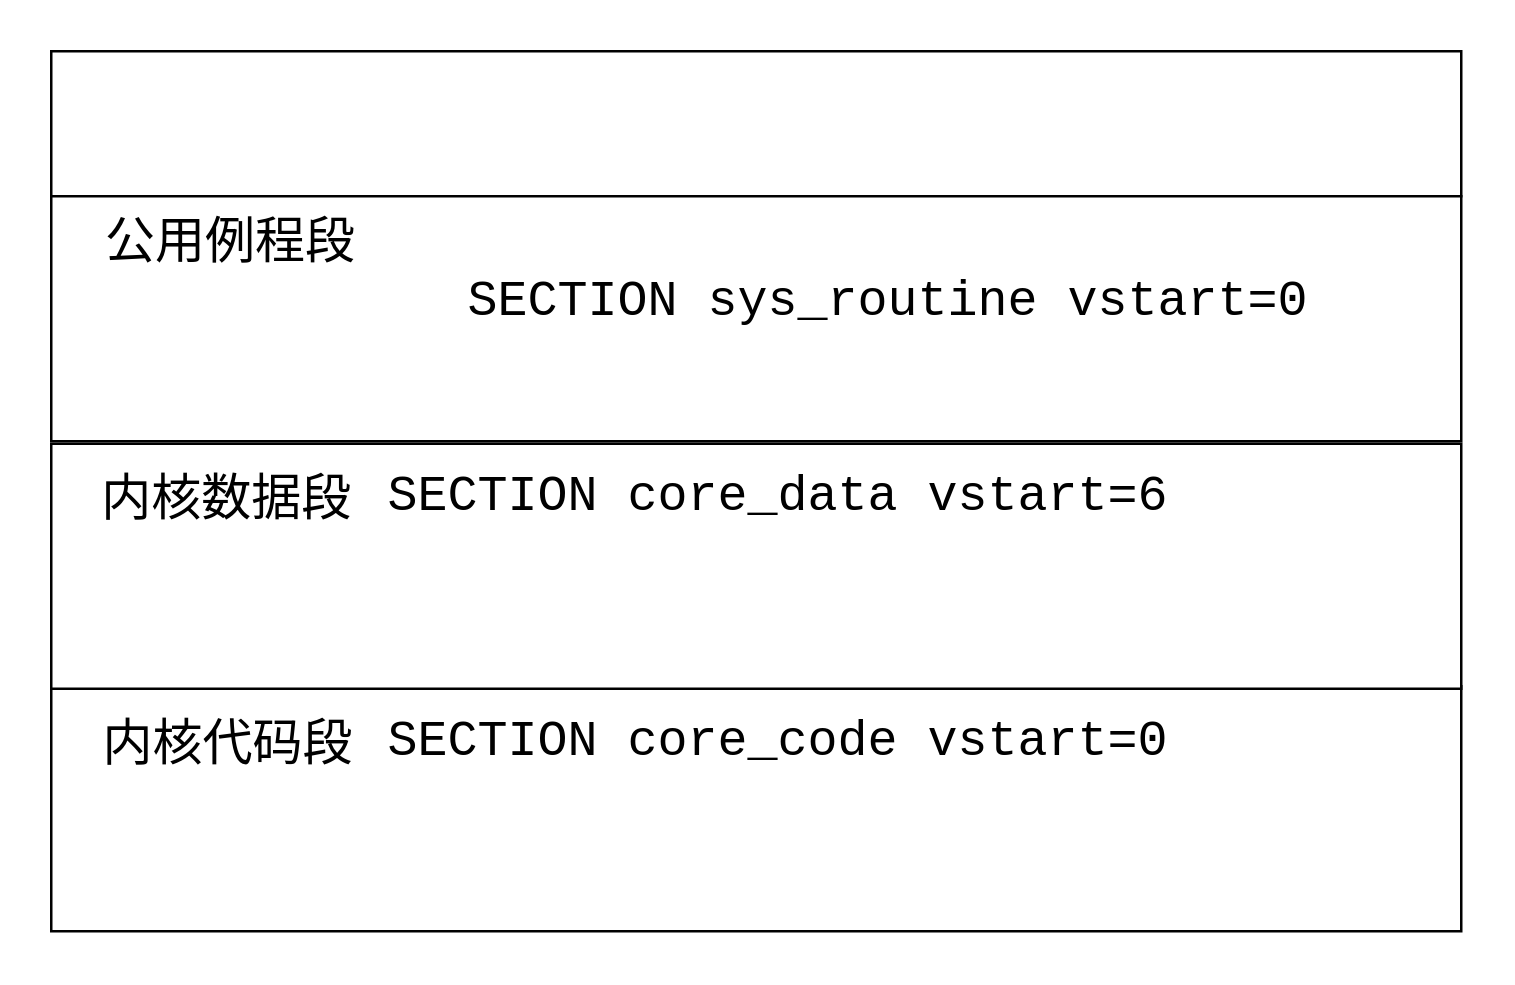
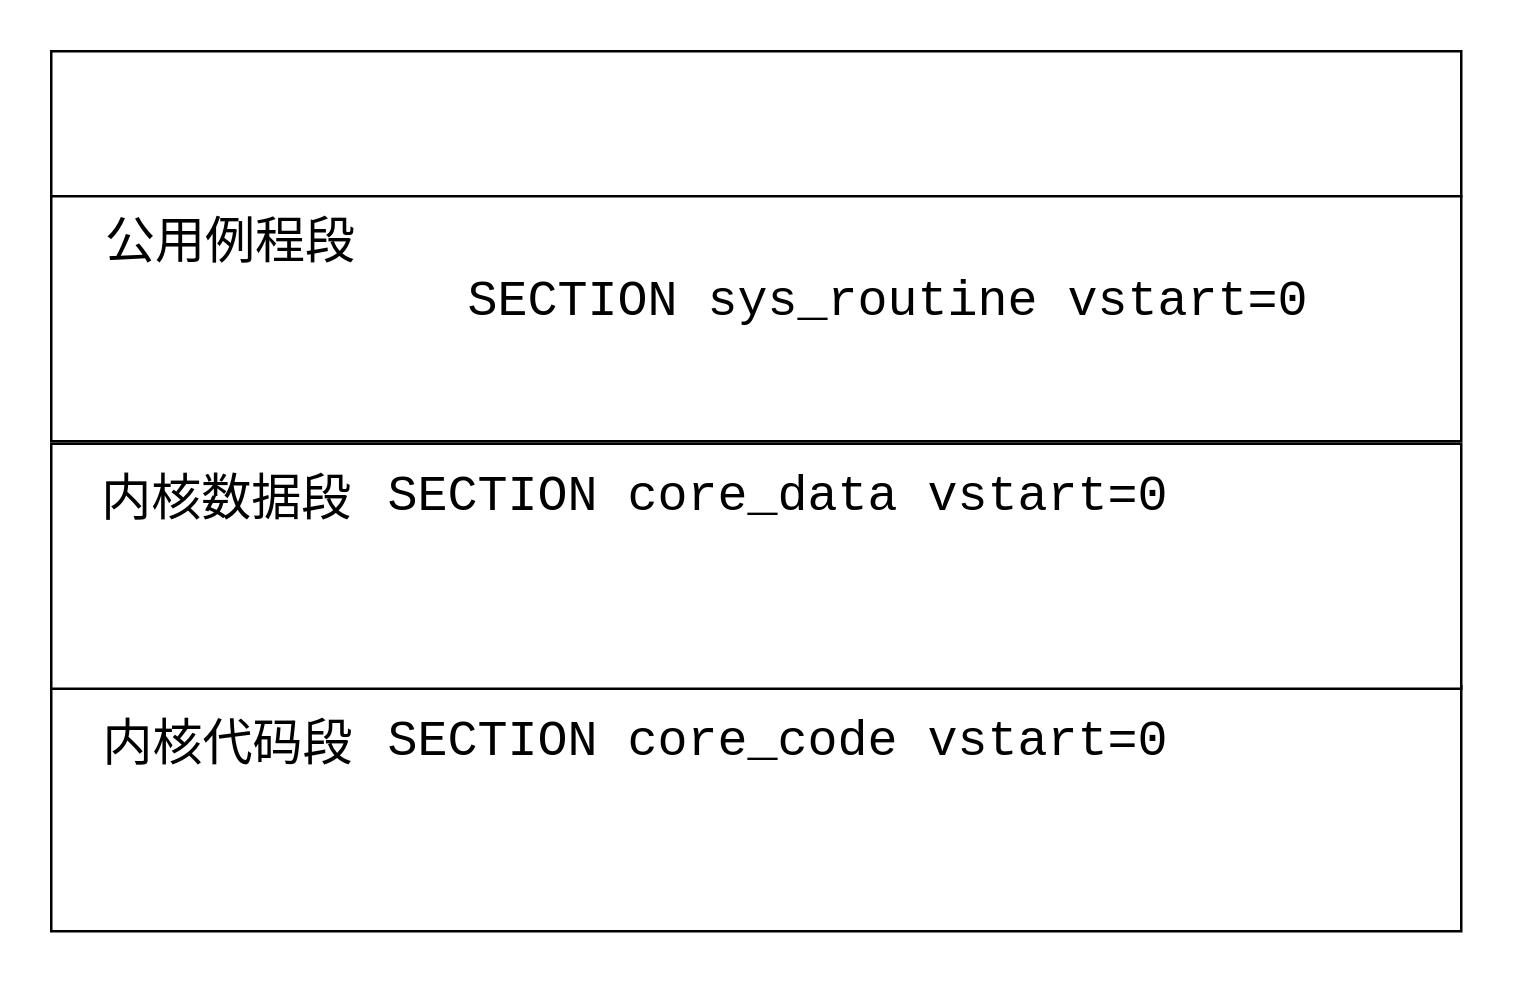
node "SECTION core_data vstart=6": label "SECTION core_data vstart=6" -> "SECTION core_data vstart=0"
